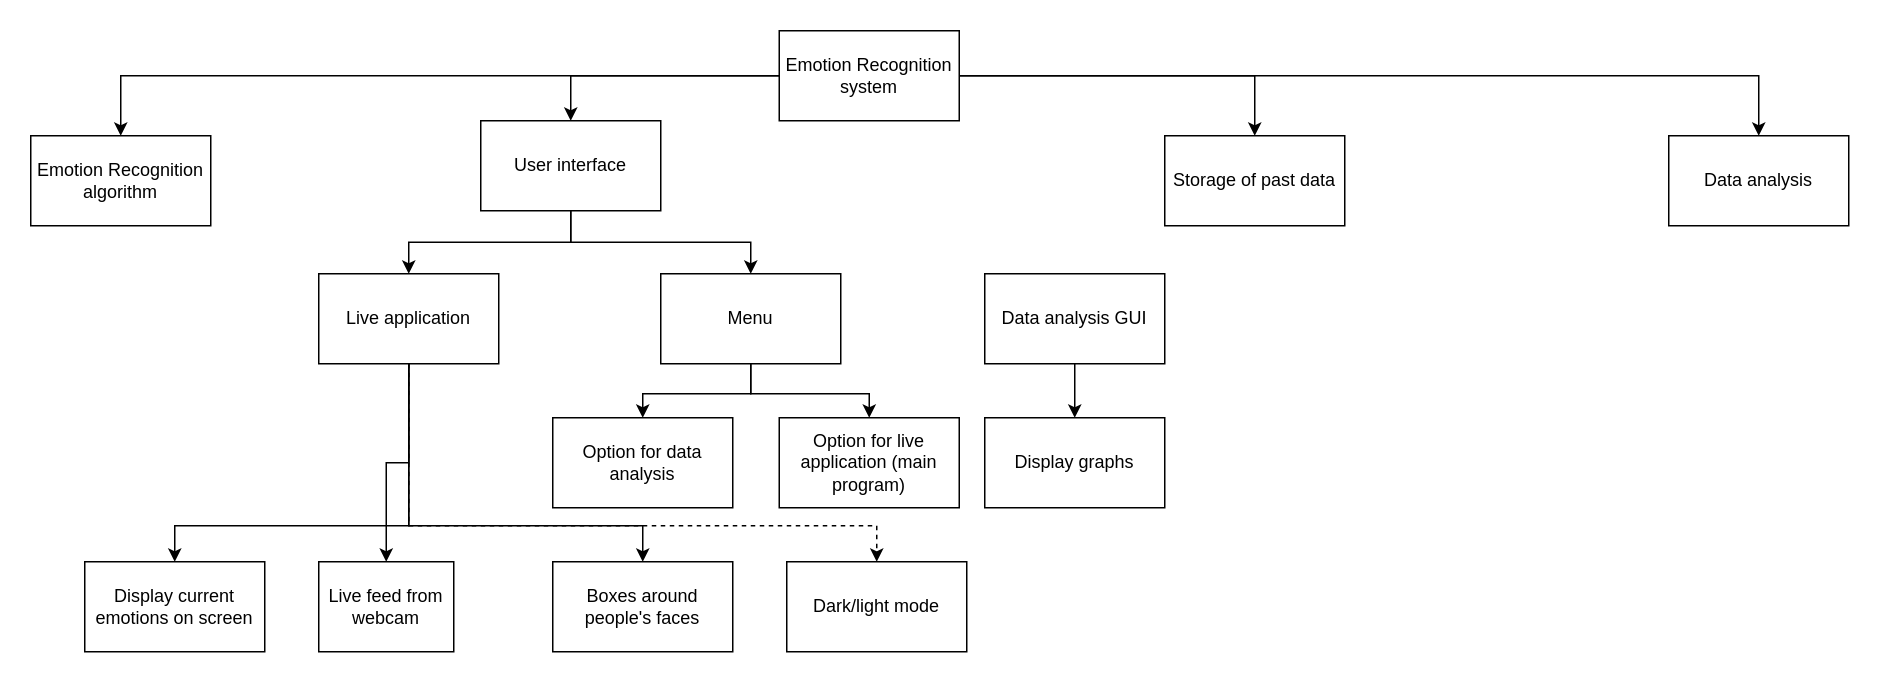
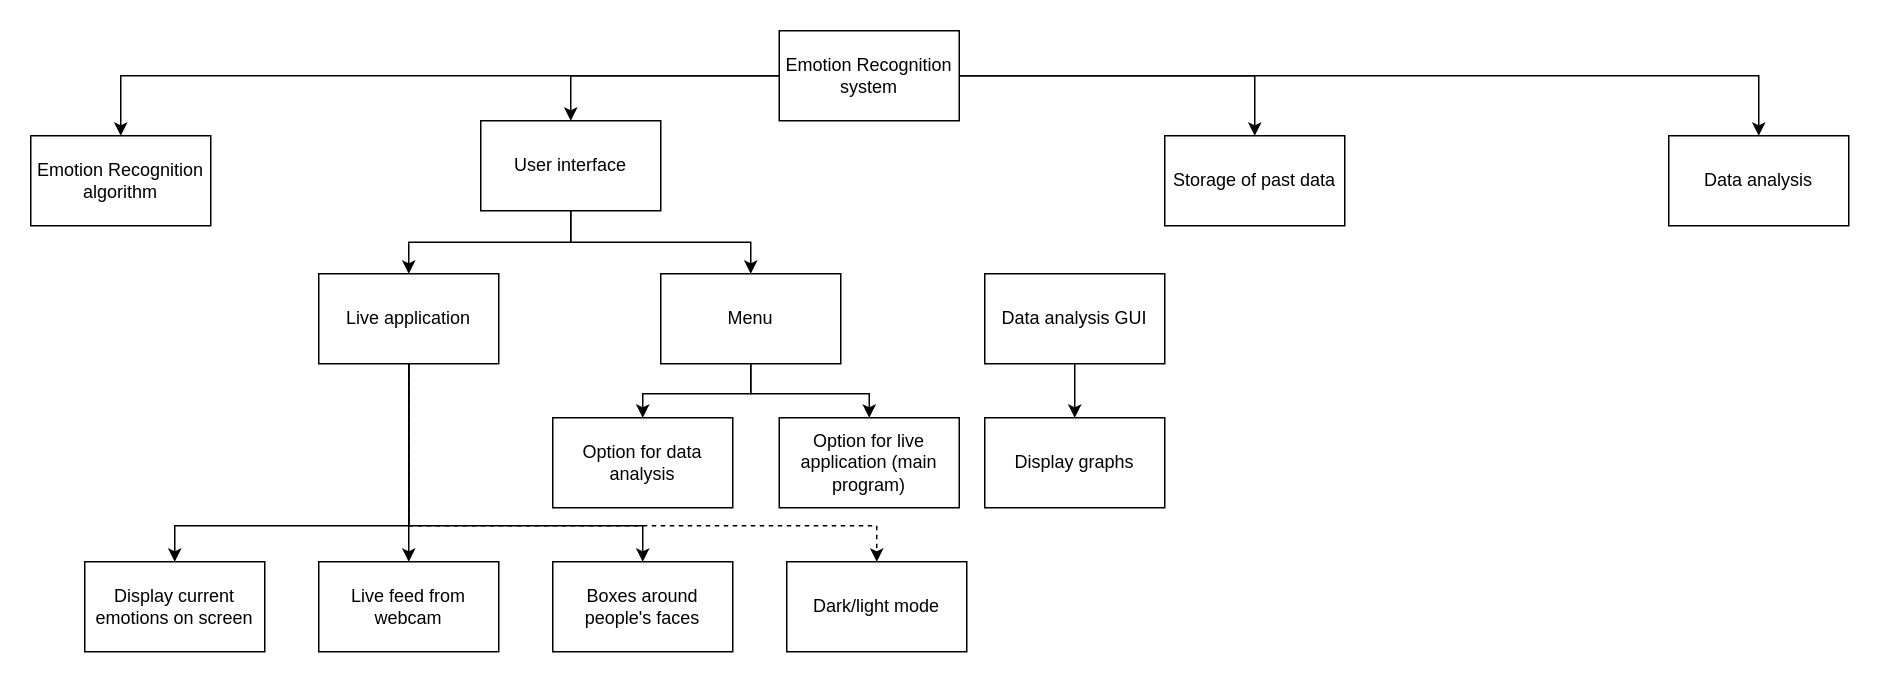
node "Live feed from webcam": size 135x90 -> 180x90
